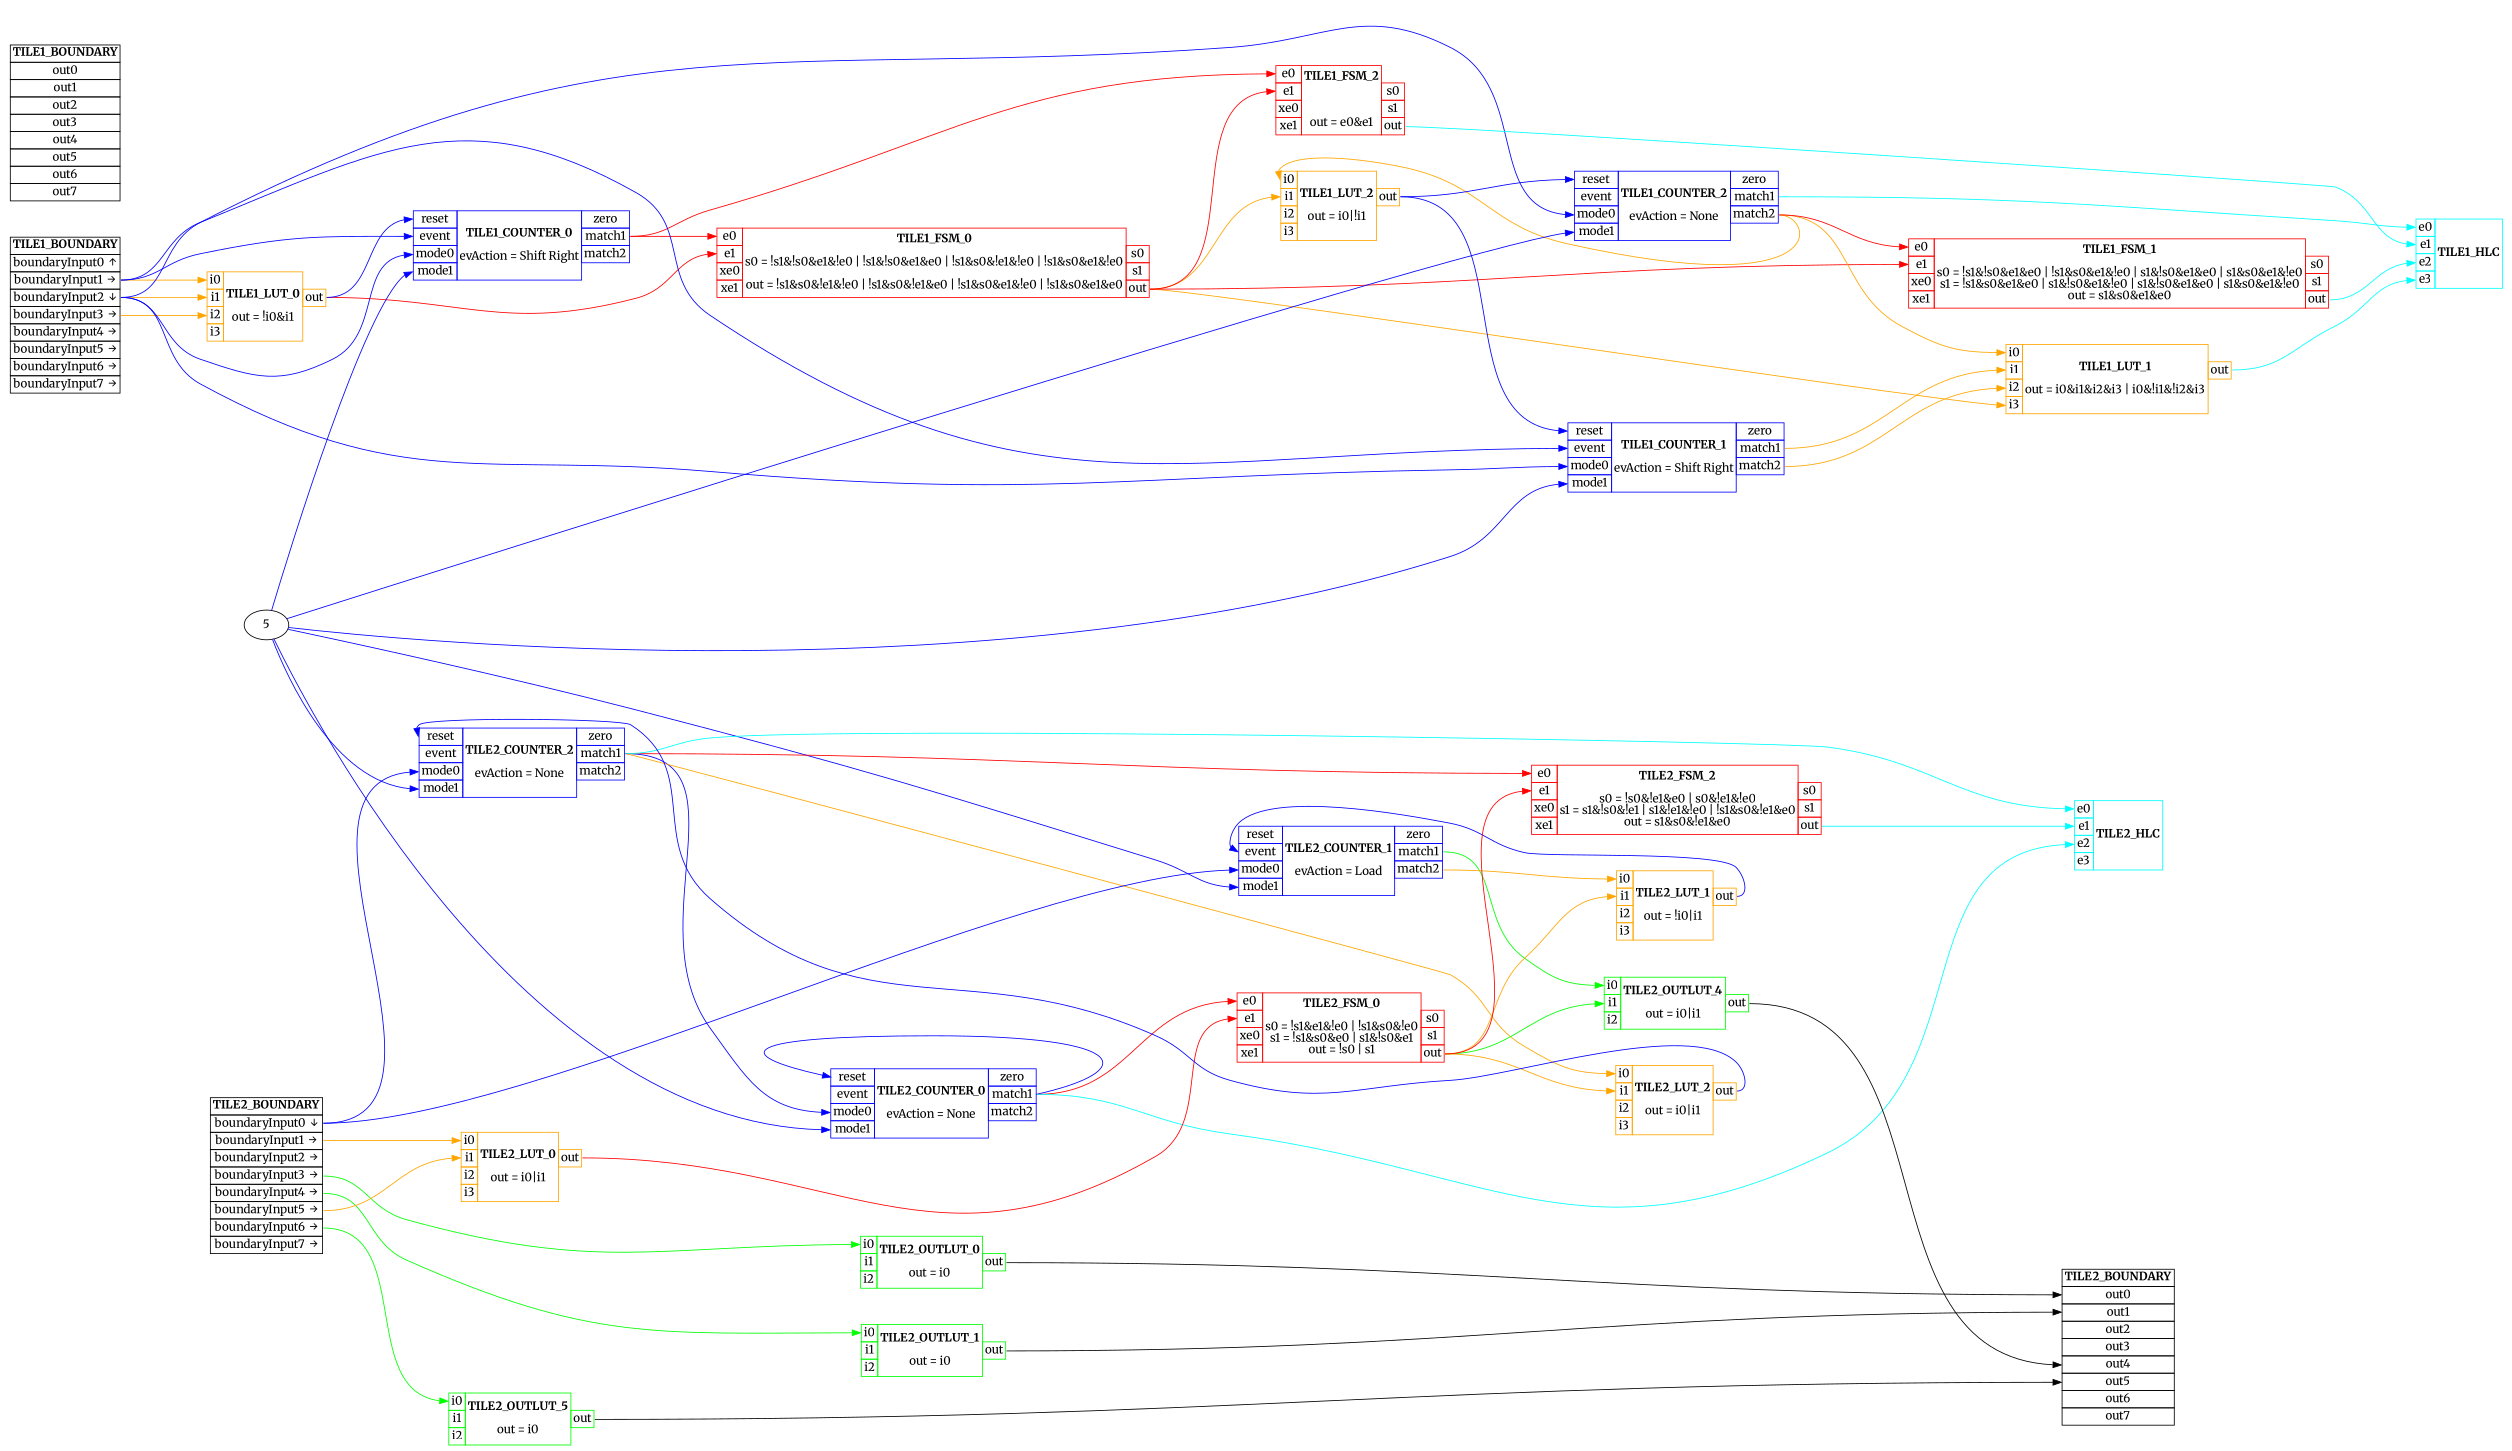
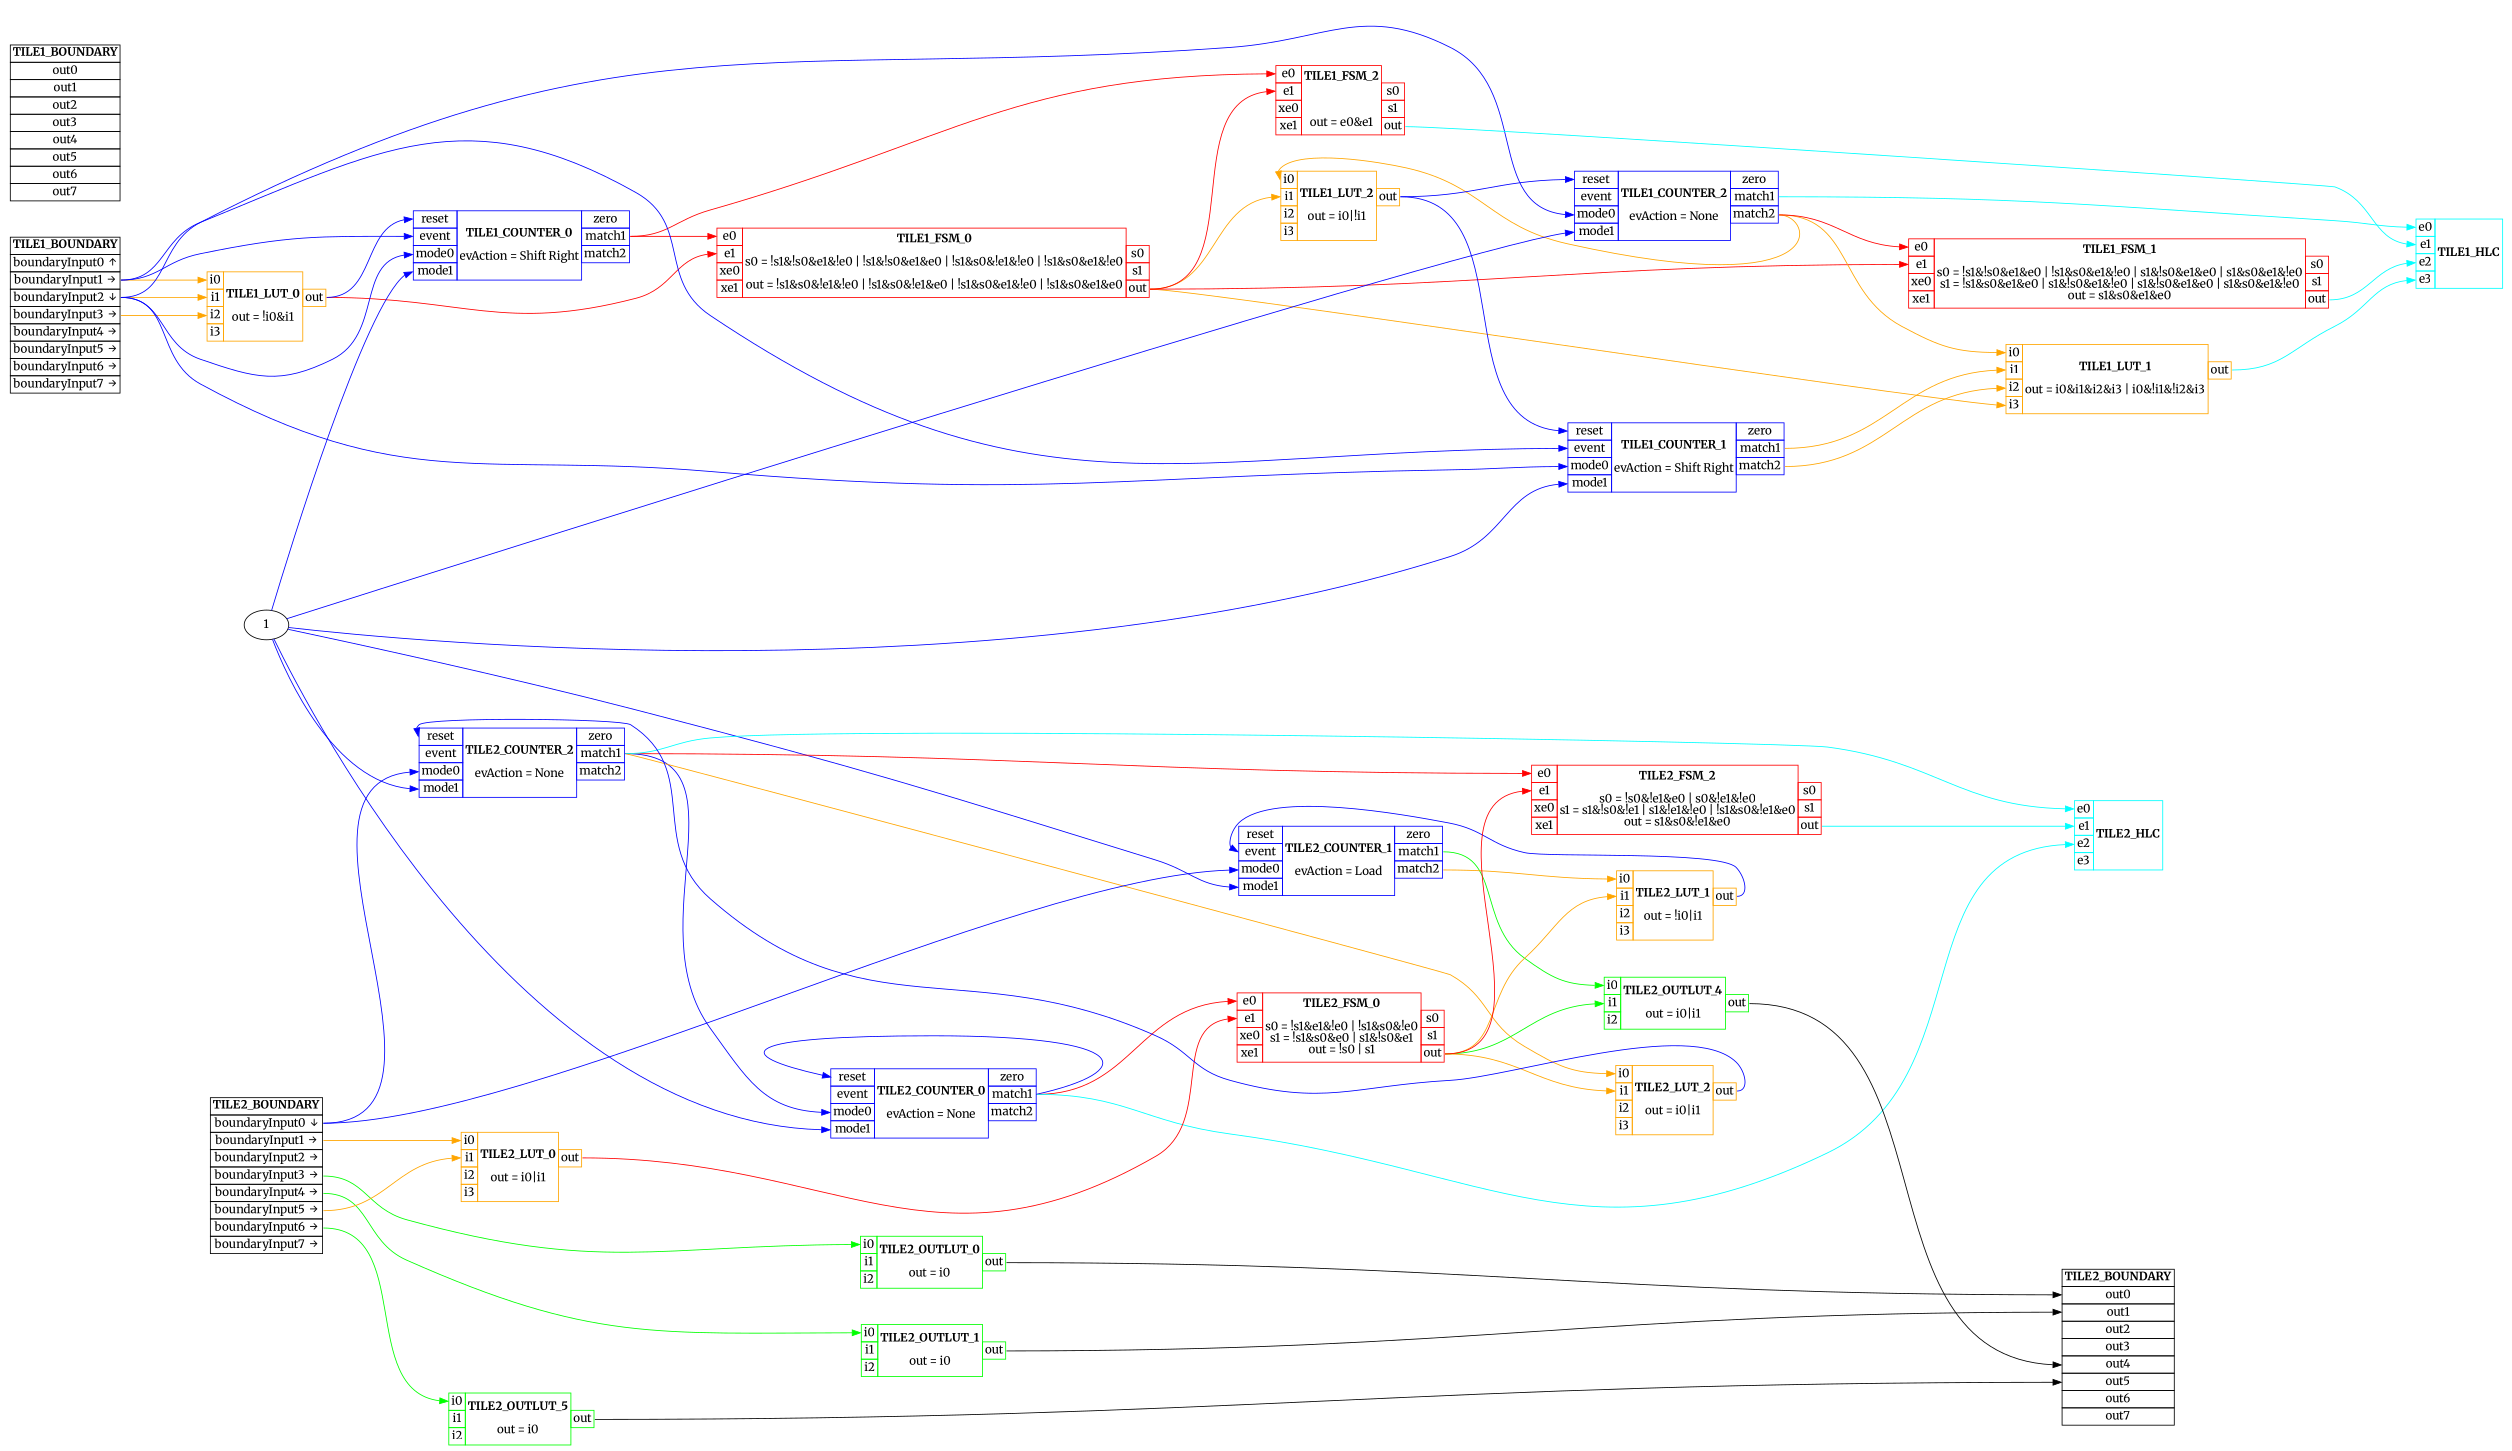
node "5": label "5" -> "1"
